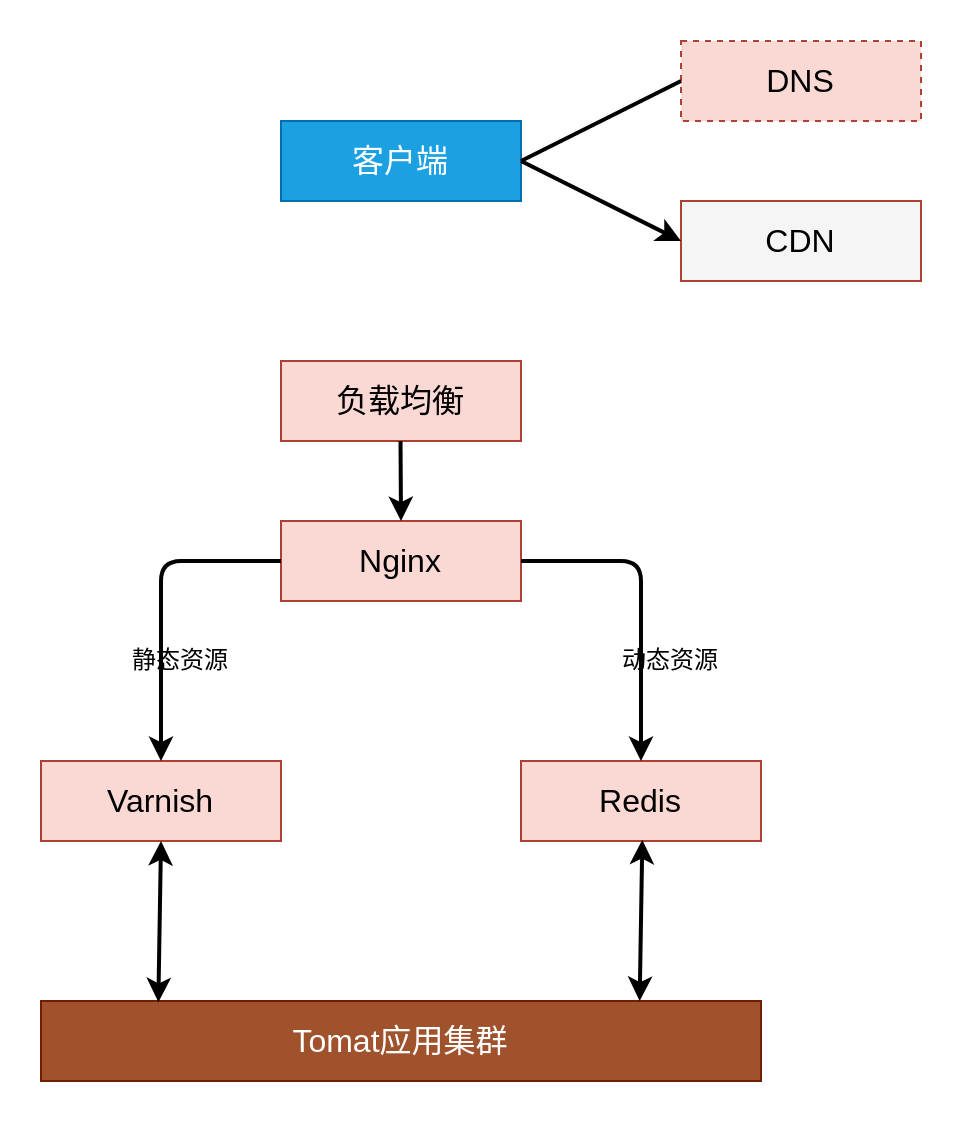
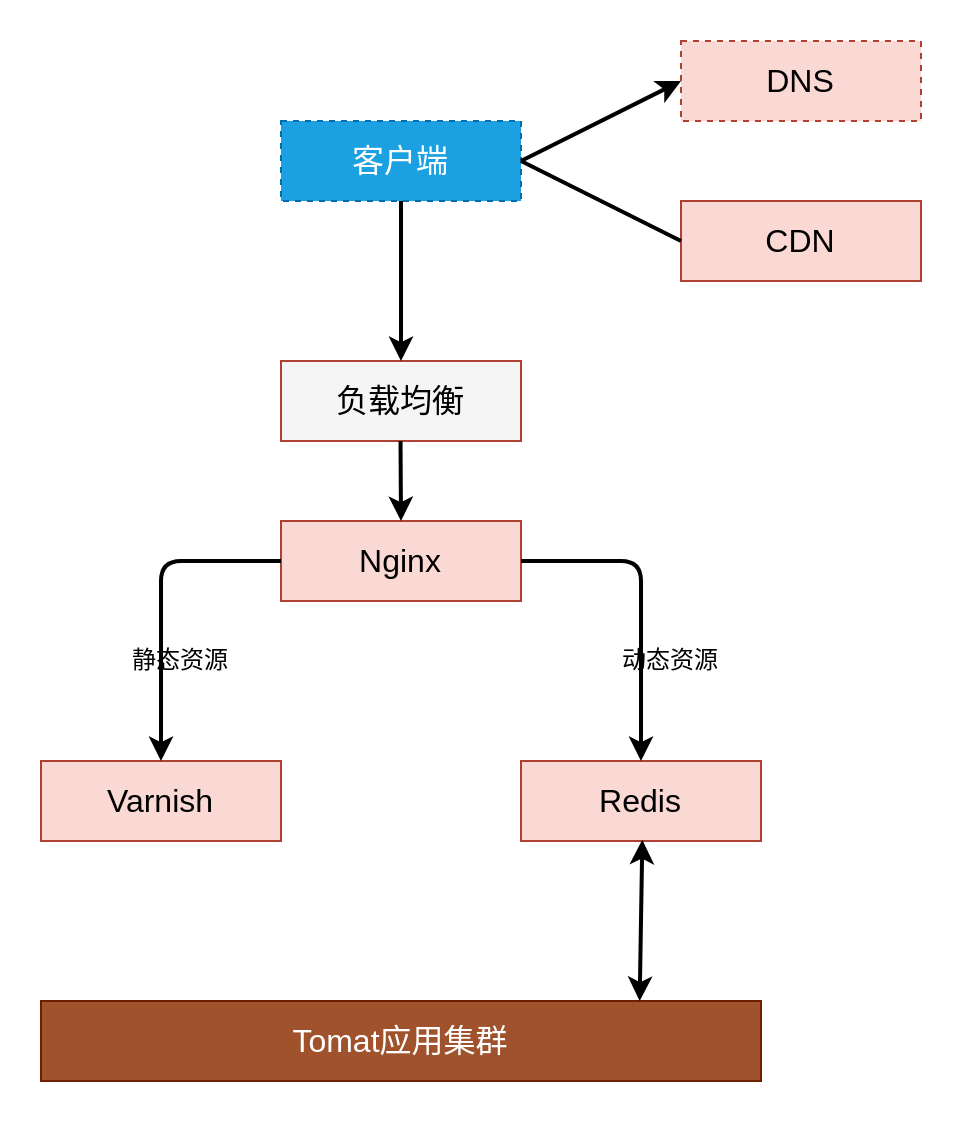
edge "DNS" -- "客户端": arrowhead none -> classic
node "客户端": style solid -> dashed
edge "客户端" -> "CDN": arrowhead classic -> none
node "CDN": fillcolor #f5f5f5 -> #fad9d5
edge "客户端" -> "负载均衡": added
node "负载均衡": fillcolor #fad9d5 -> #f5f5f5
edge "Varnish" -- "Tomat应用集群": removed
